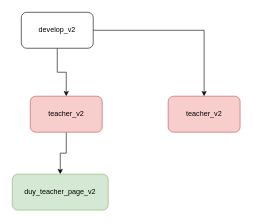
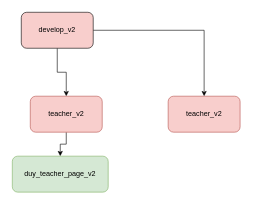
node "develop_v2": fillcolor #ffffff -> #f8cecc
node "duy_teacher_page_v2": moved (60, 192) -> (60, 174)
